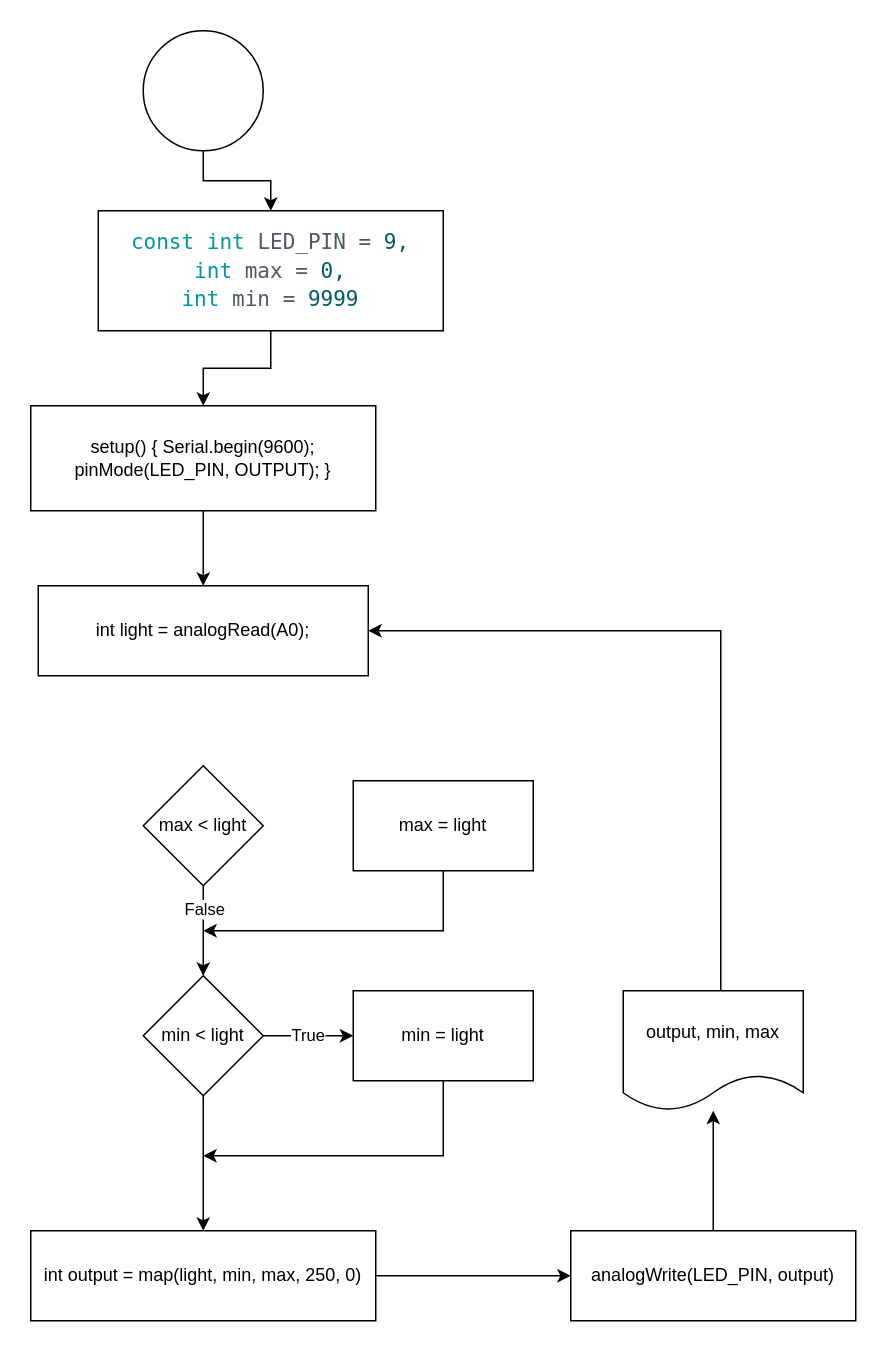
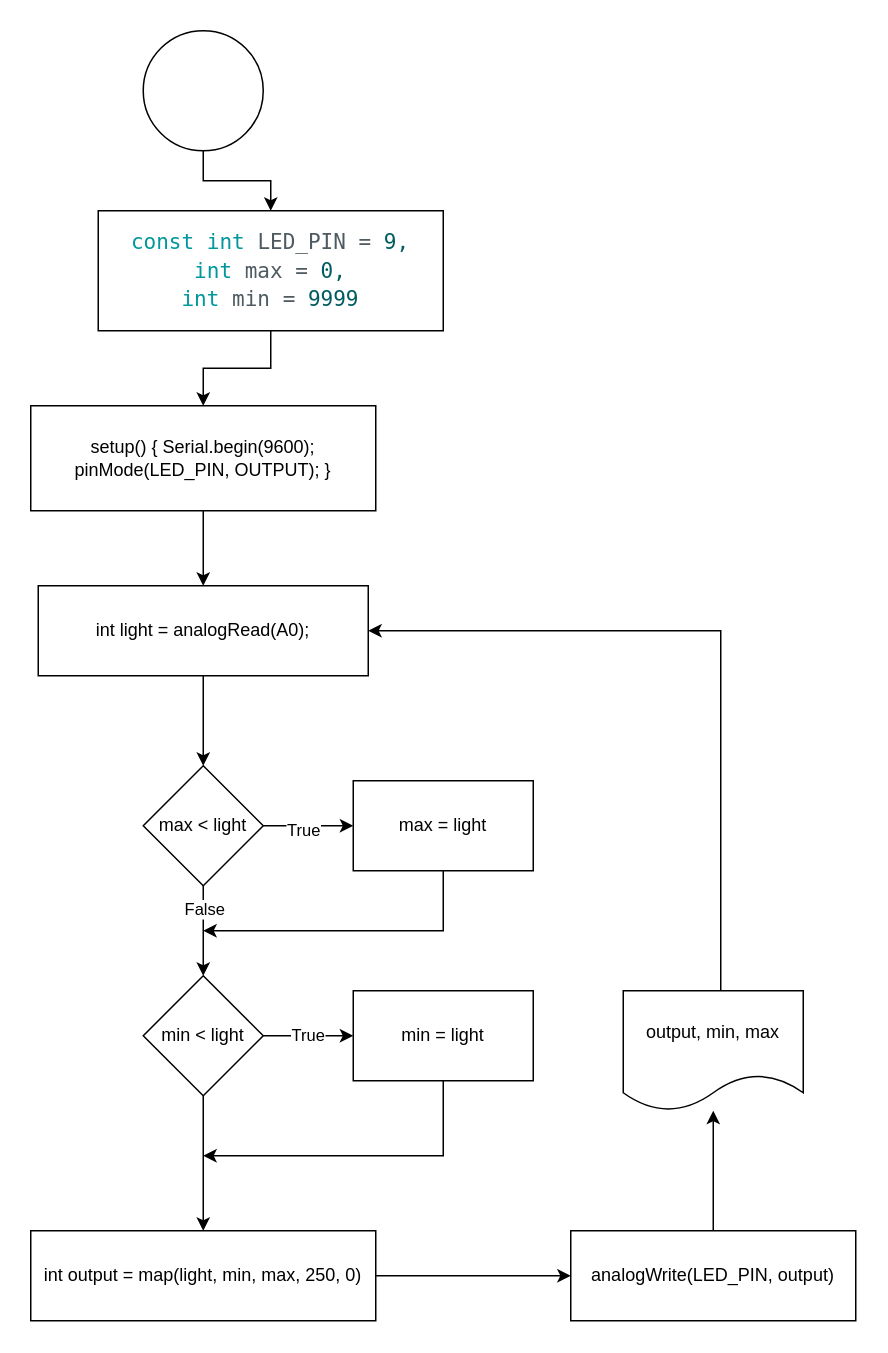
edge "int light = analogRead(A0);" -> "max < light": added
edge "max < light" -> "max = light": added, label "True"
